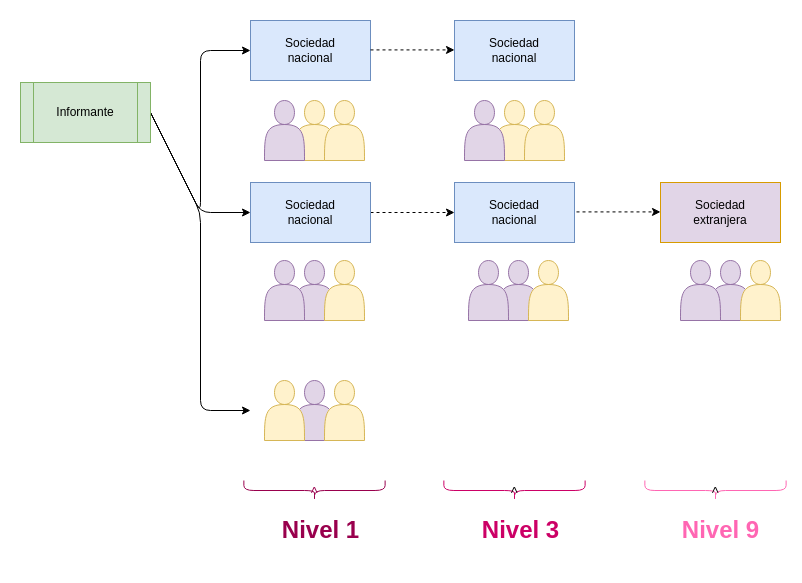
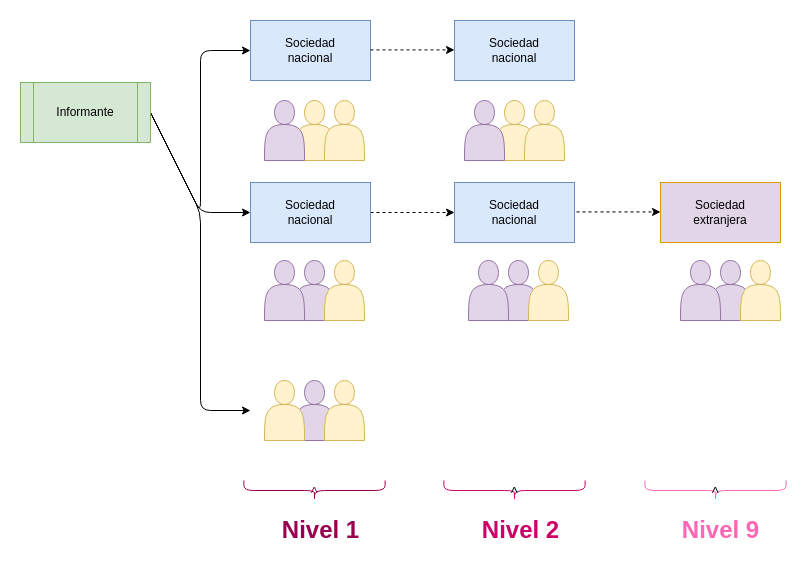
node "Nivel 3": label "Nivel 3" -> "Nivel 2"
